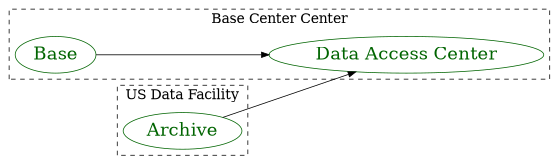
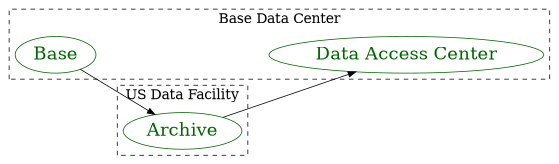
cluster "Base Center Center": label "Base Center Center" -> "Base Data Center"
edge "Base" -> "Data Access Center": now "Base" -> "Archive"
